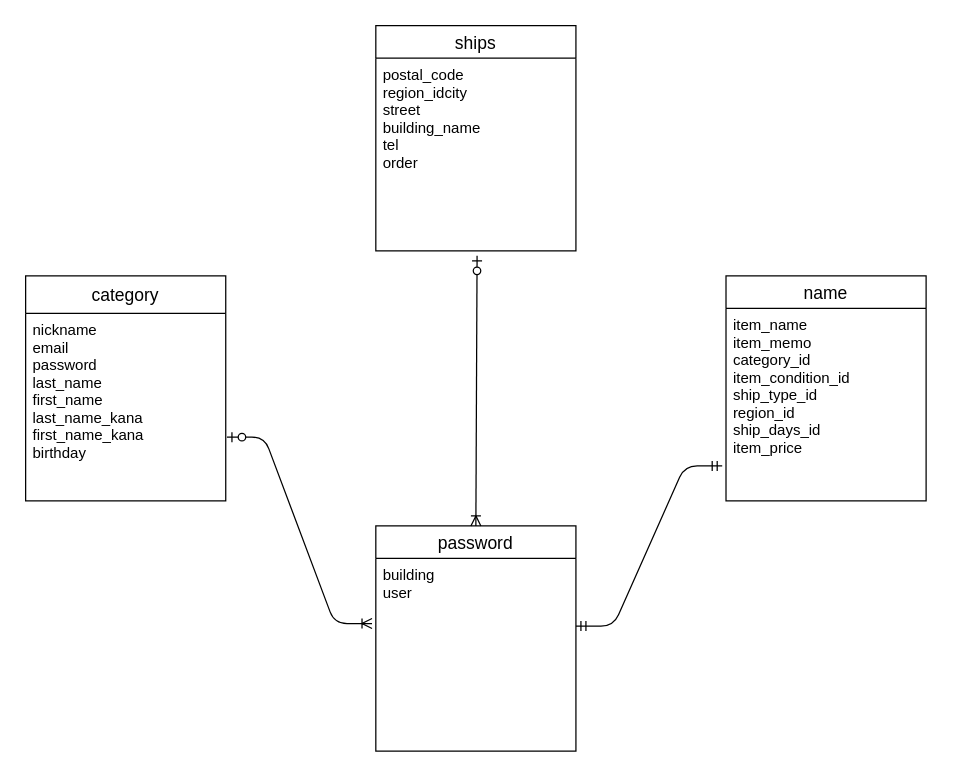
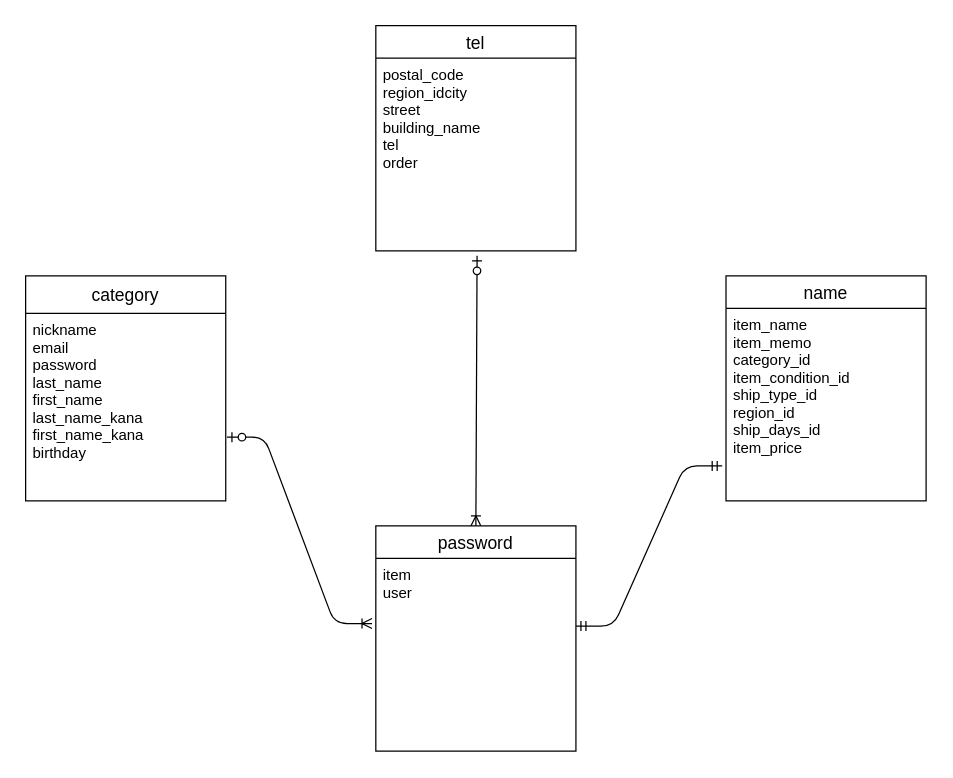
node "ships": label "ships" -> "tel"
node "building user": label "building user" -> "item user"
